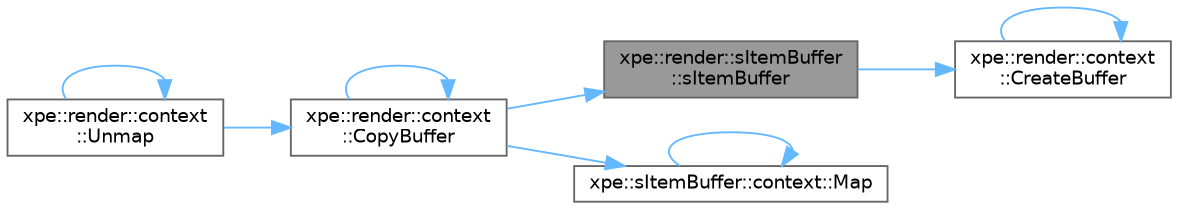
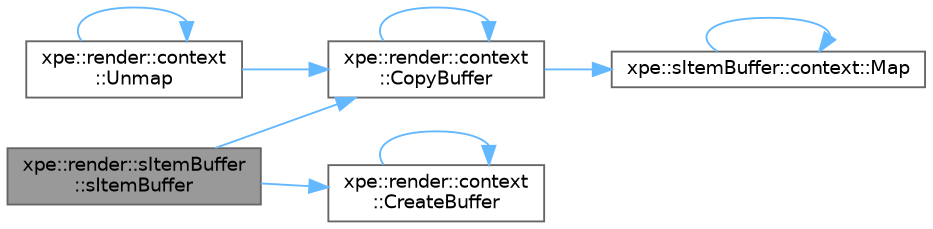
edge "xpe::render::context ::CopyBuffer" -> "xpe::render::sItemBuffer ::sItemBuffer": reversed
